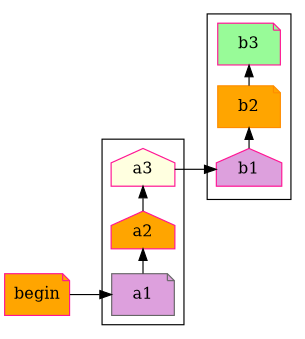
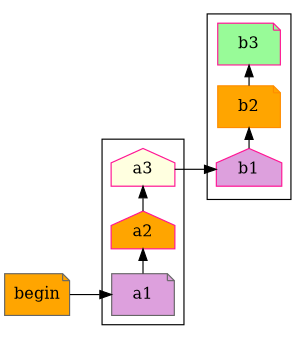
node "begin": color deeppink -> gray40
